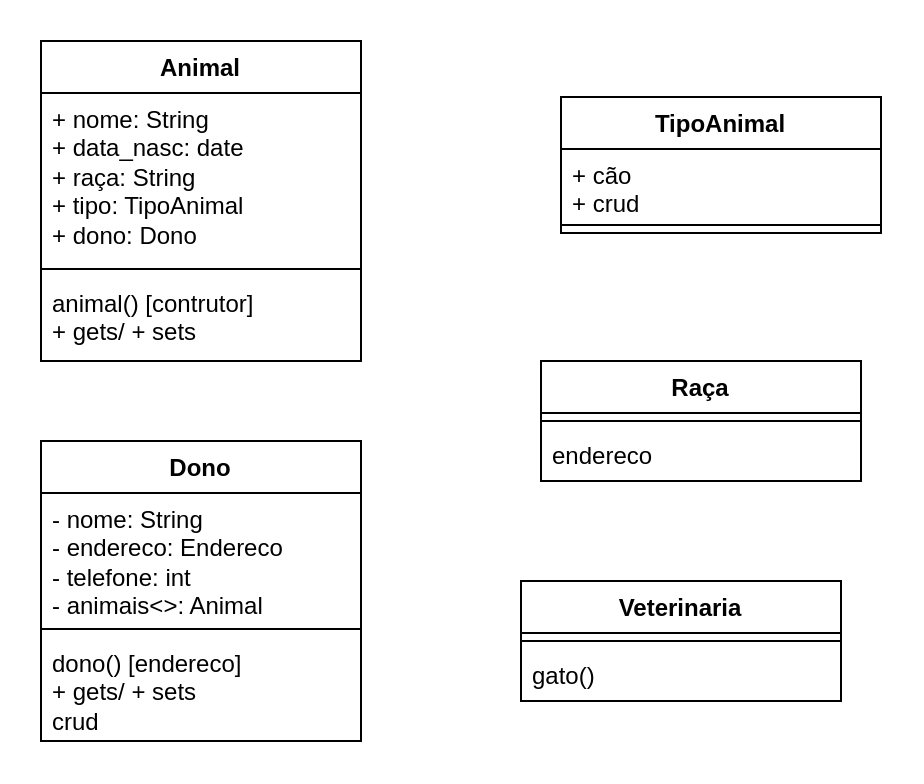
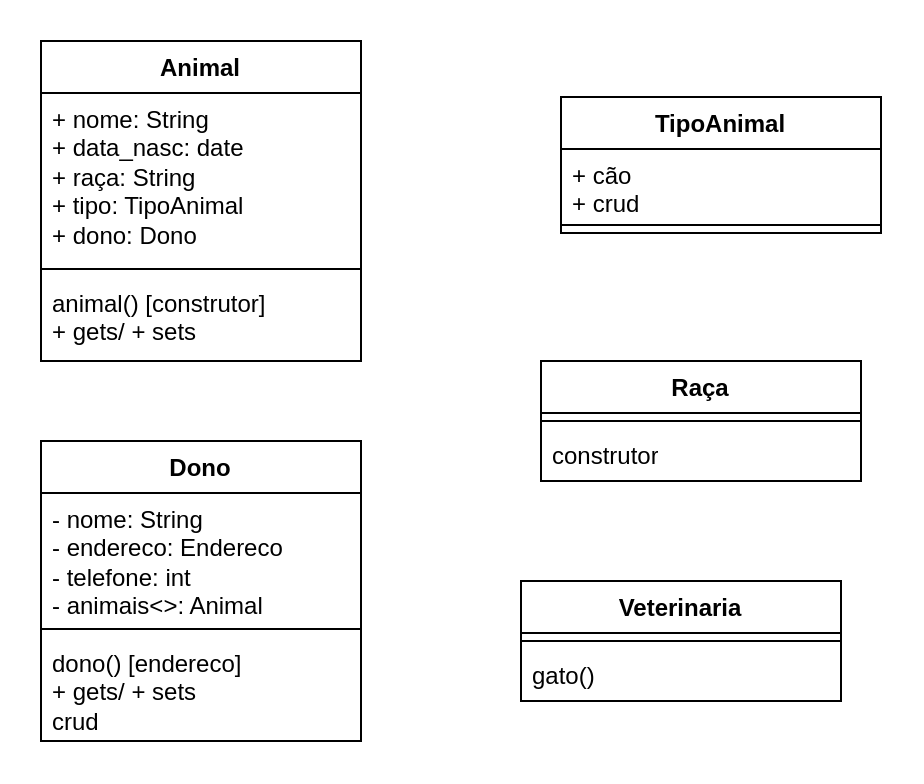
node "animal() [contrutor] + gets/ + sets": label "animal() [contrutor] + gets/ + sets" -> "animal() [construtor] + gets/ + sets"
node "endereco": label "endereco" -> "construtor"
